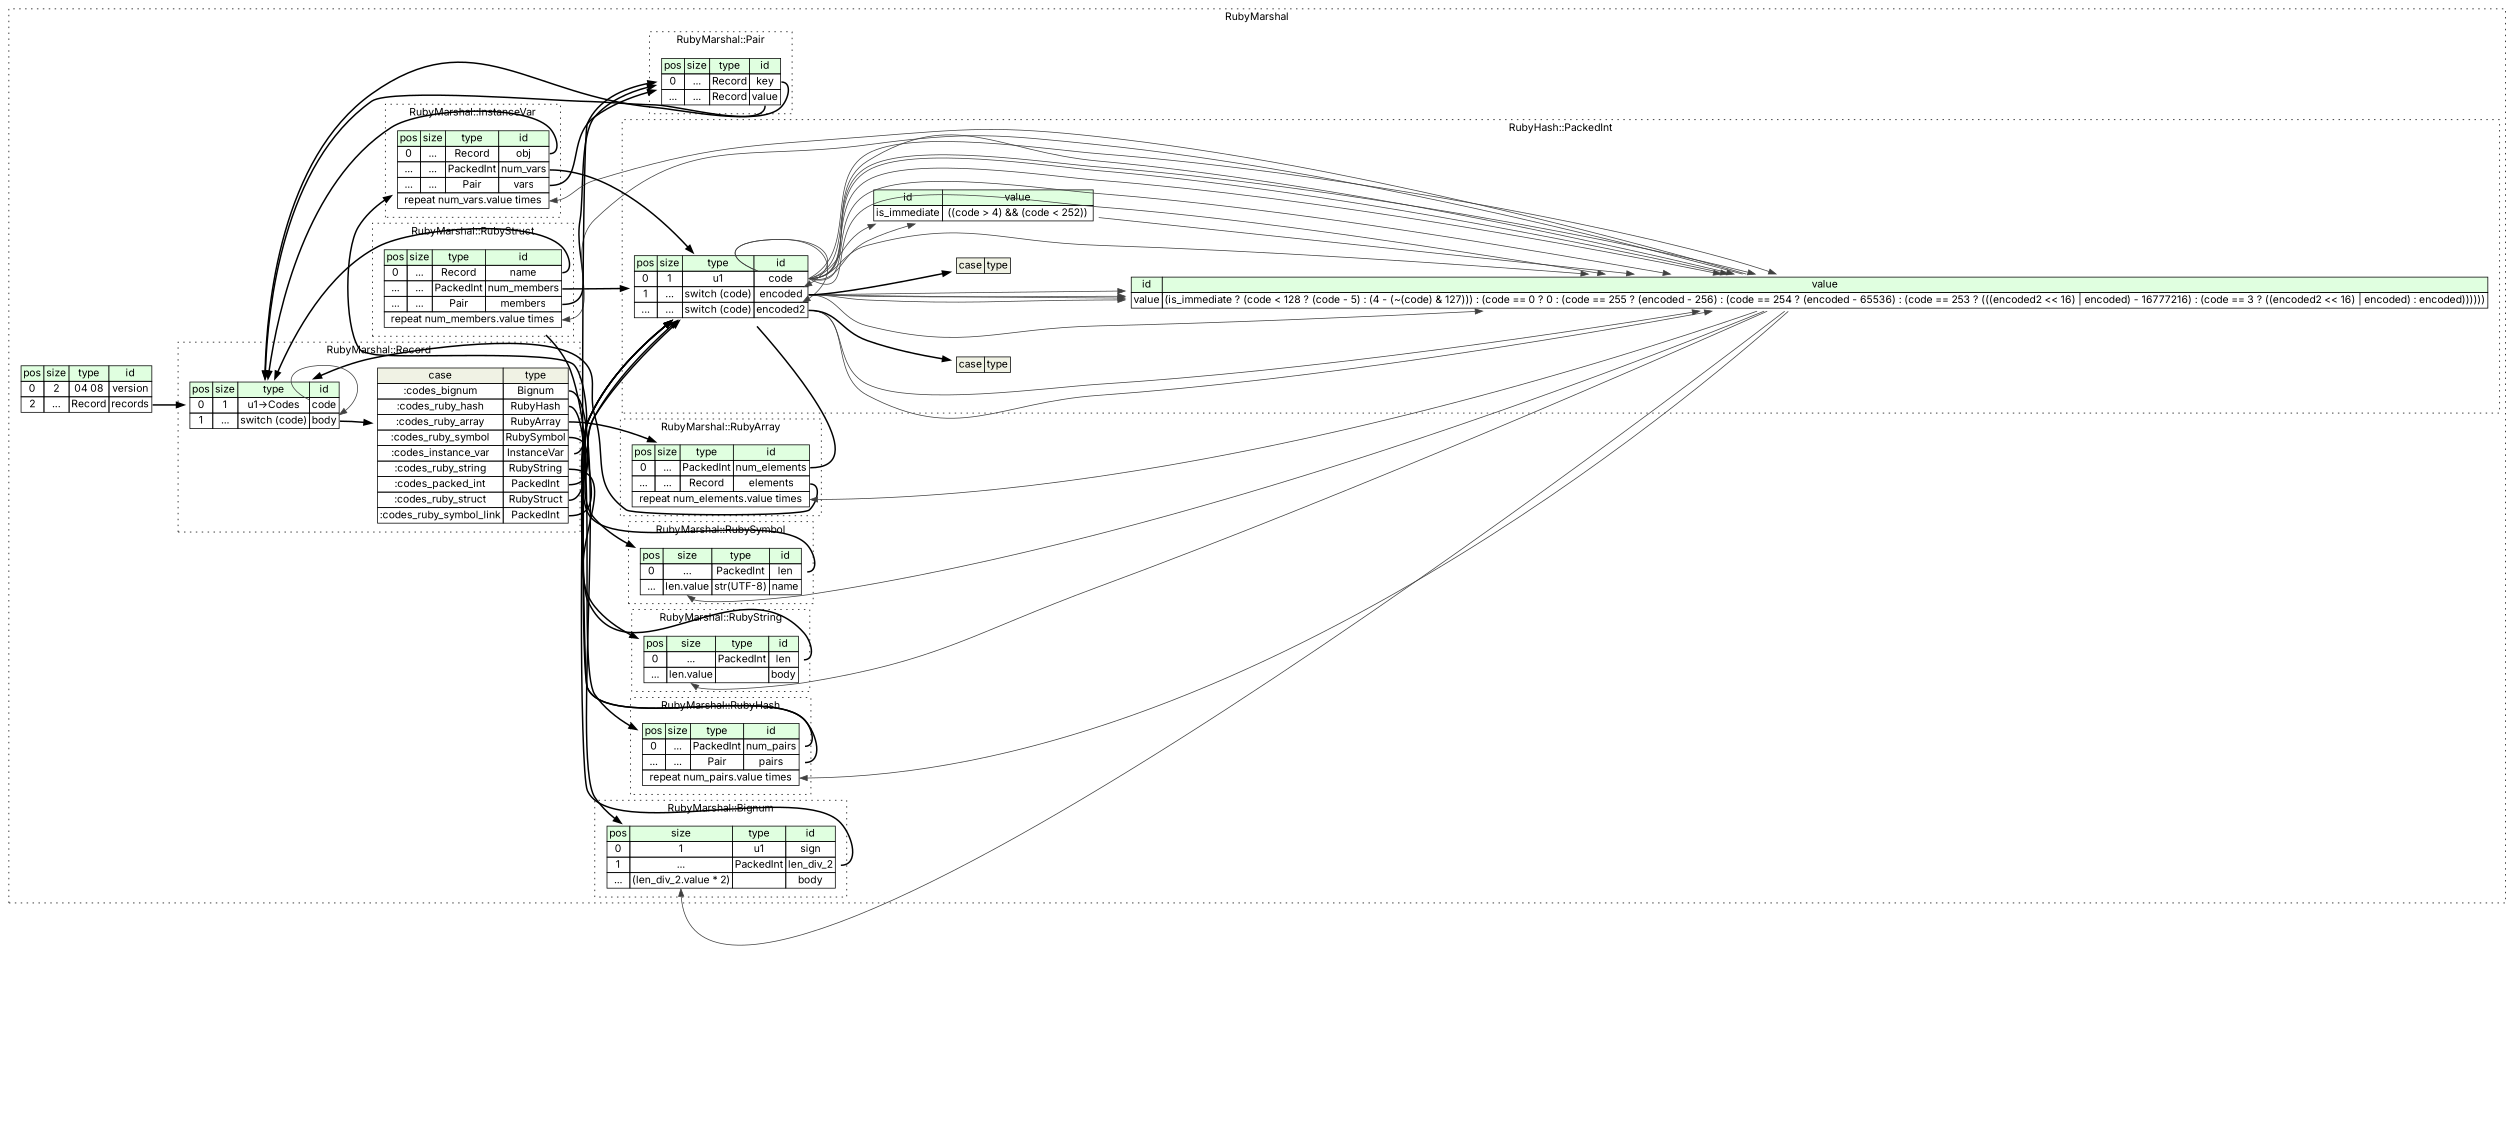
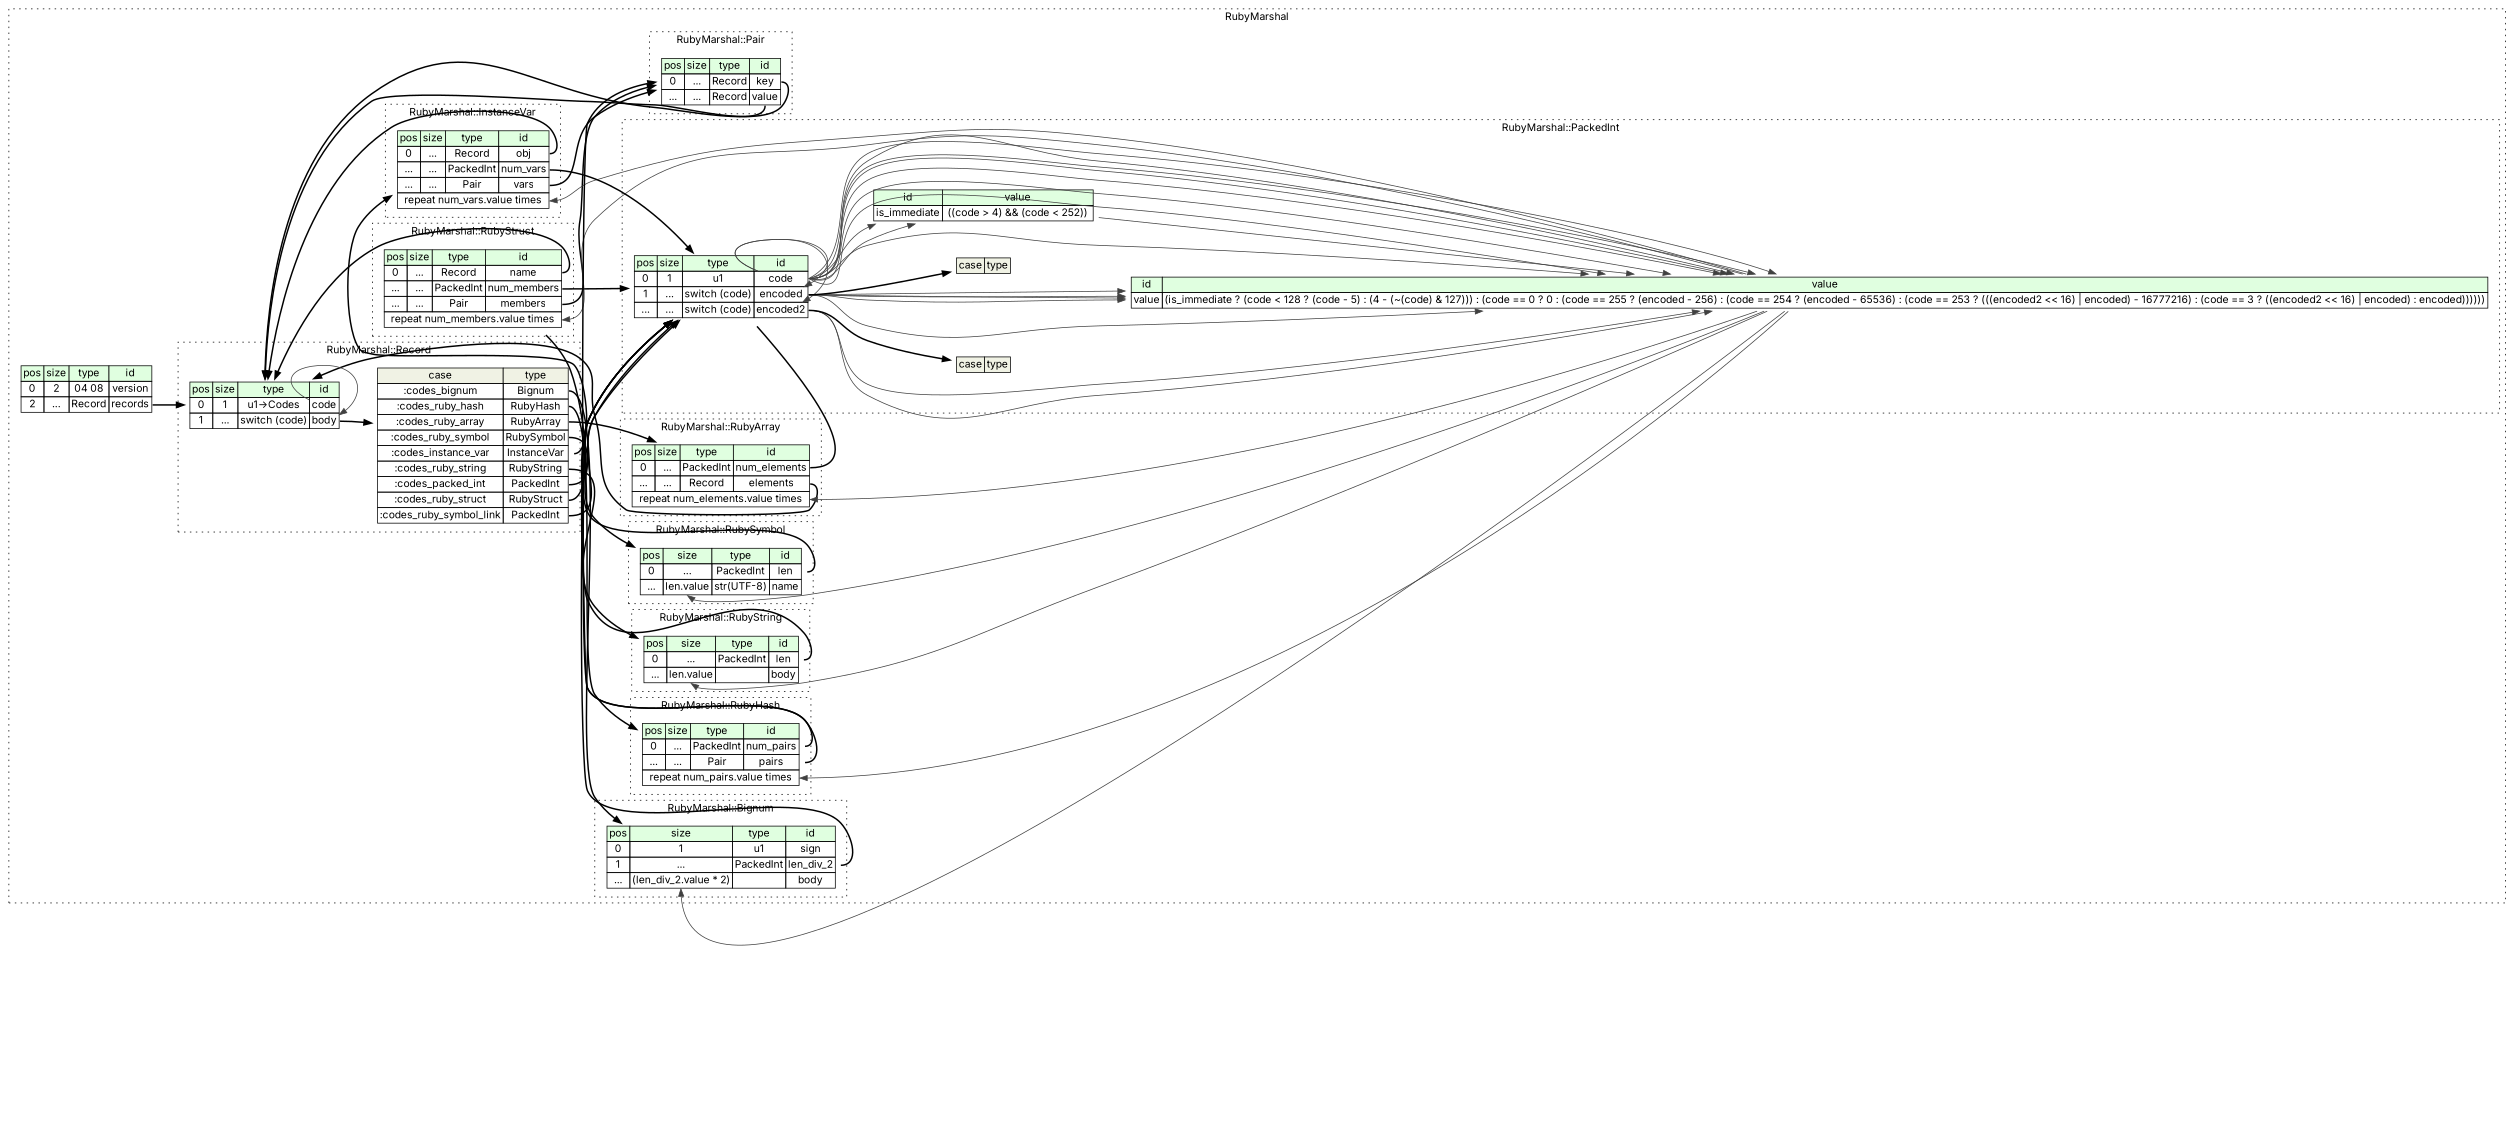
cluster "RubyHash::PackedInt": label "RubyHash::PackedInt" -> "RubyMarshal::PackedInt"
